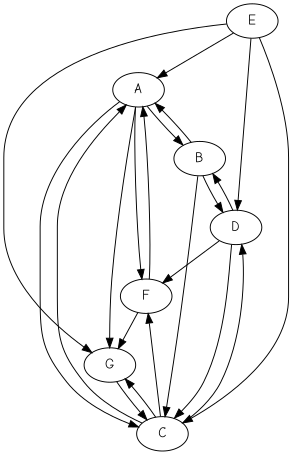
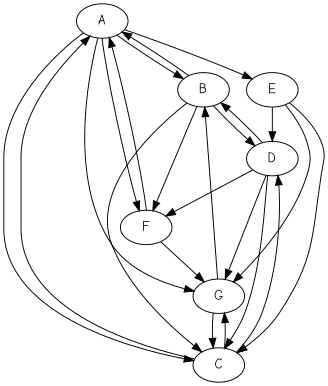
edge "E" -> "A": reversed
edge "G" -> "B": added
edge "D" -> "G": added
edge "C" -> "F": now "B" -> "F"
